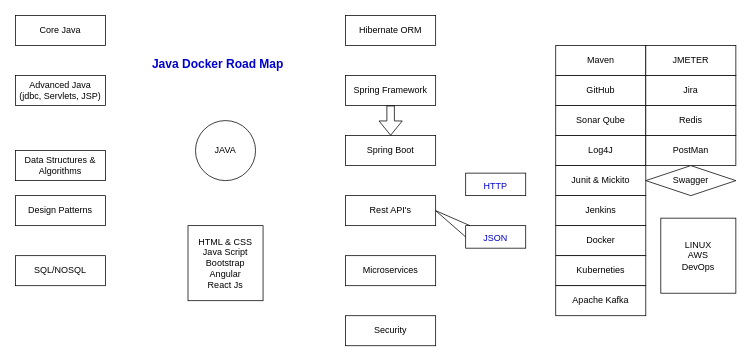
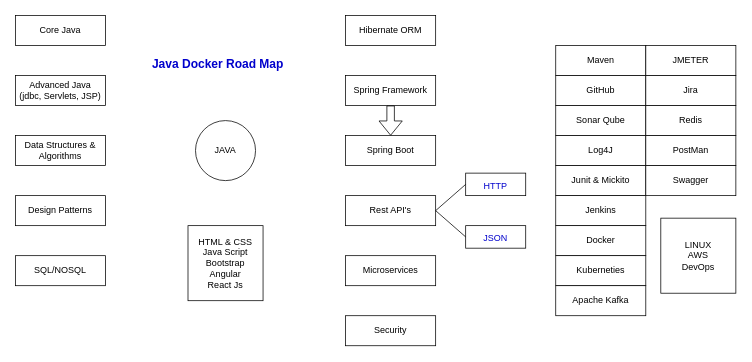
node "Data Structures & Algorithms": moved (60, 165) -> (60, 150)
node "Swagger": shape diamond -> rectangle
edge "Rest API's" -- "JSON": now "Rest API's" -- "HTTP"
